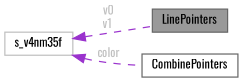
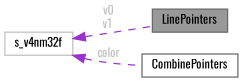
node "s_v4nm35f": label "s_v4nm35f" -> "s_v4nm32f"
